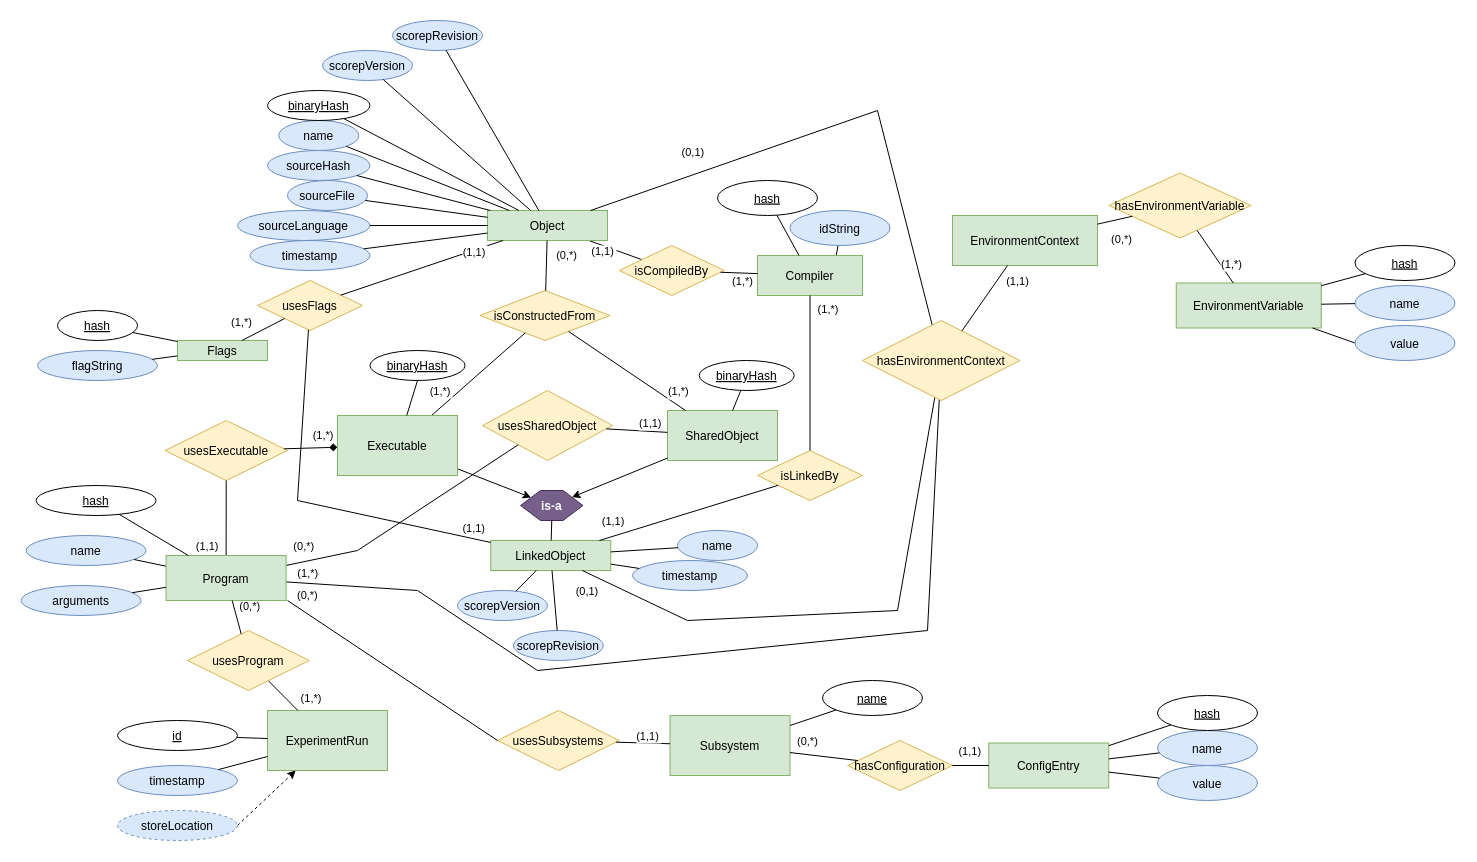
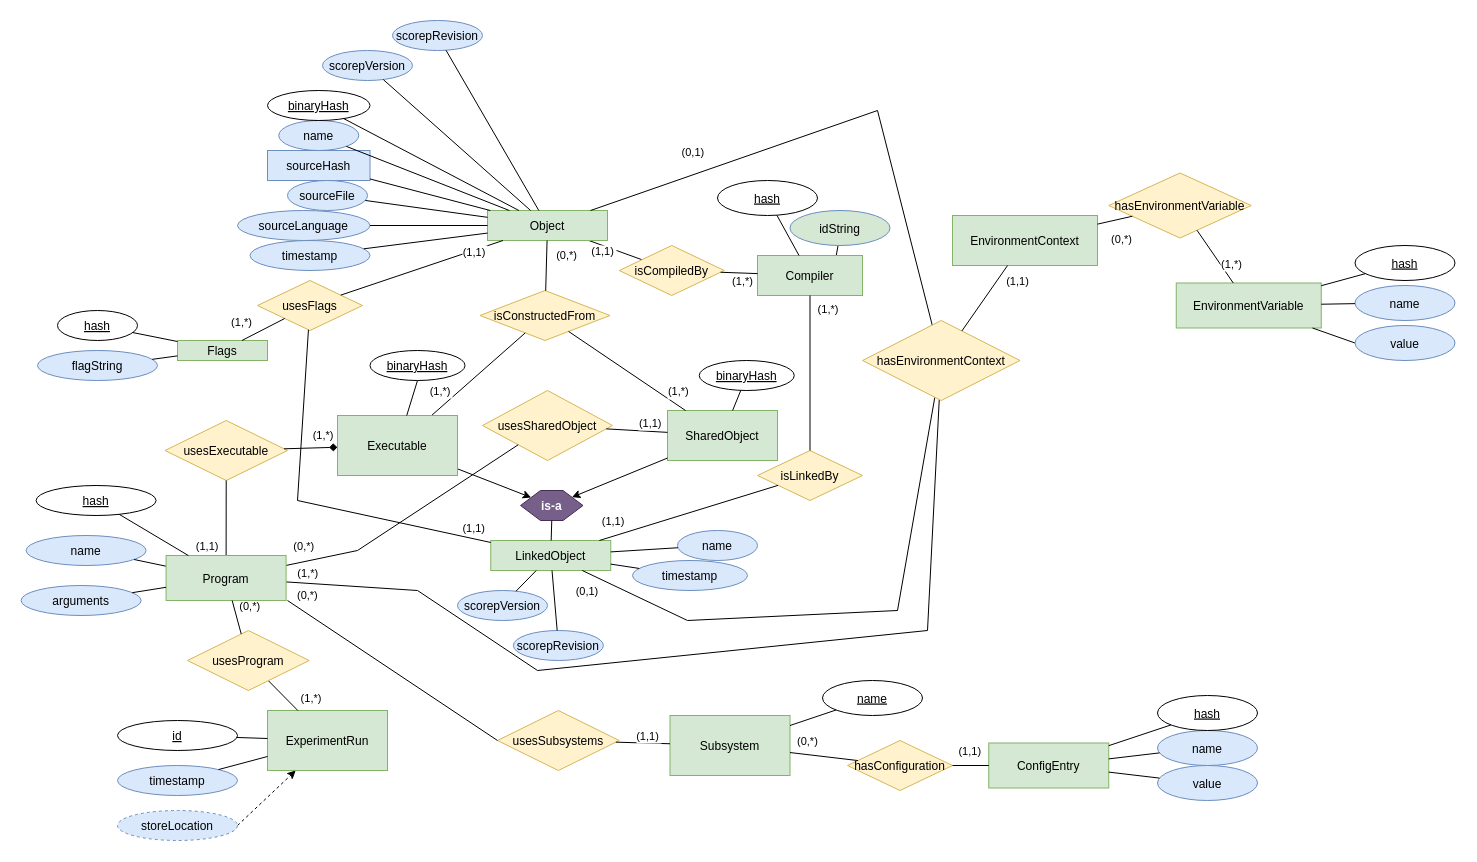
node "sourceHash": shape ellipse -> rectangle
node "idString": fillcolor #dae8fc -> #d5e8d4
